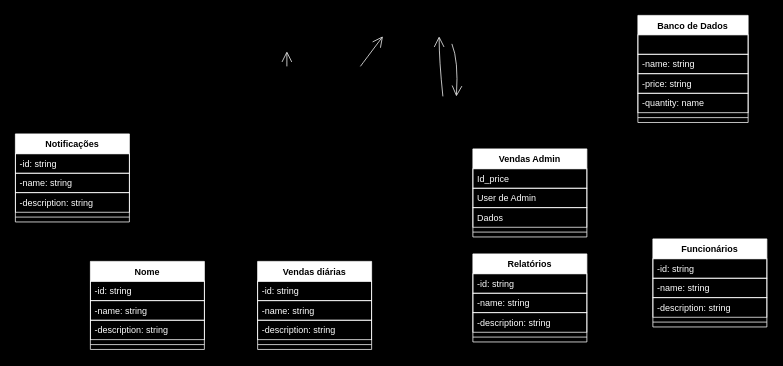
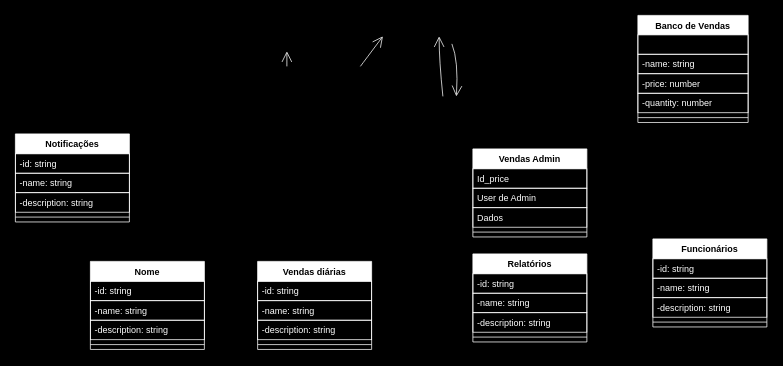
node "Banco de Dados": label "Banco de Dados" -> "Banco de Vendas"
node "-price: string": label "-price: string" -> "-price: number"
node "-quantity: name": label "-quantity: name" -> "-quantity: number"
